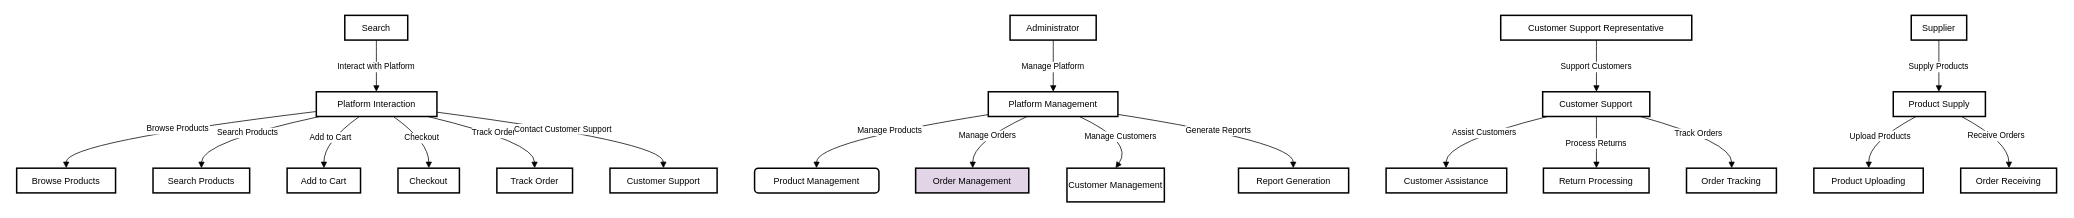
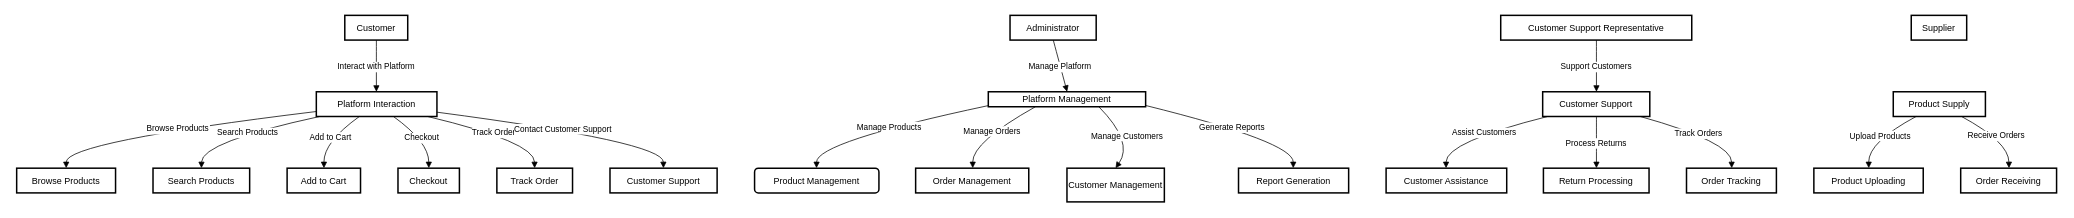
node "Search": label "Search" -> "Customer"
edge "Supplier" -> "Product Supply": removed, label "Supply Products"
node "Platform Management": size 130x25 -> 158x15
node "Order Management": fillcolor #e1d5e7 -> #ffffff
